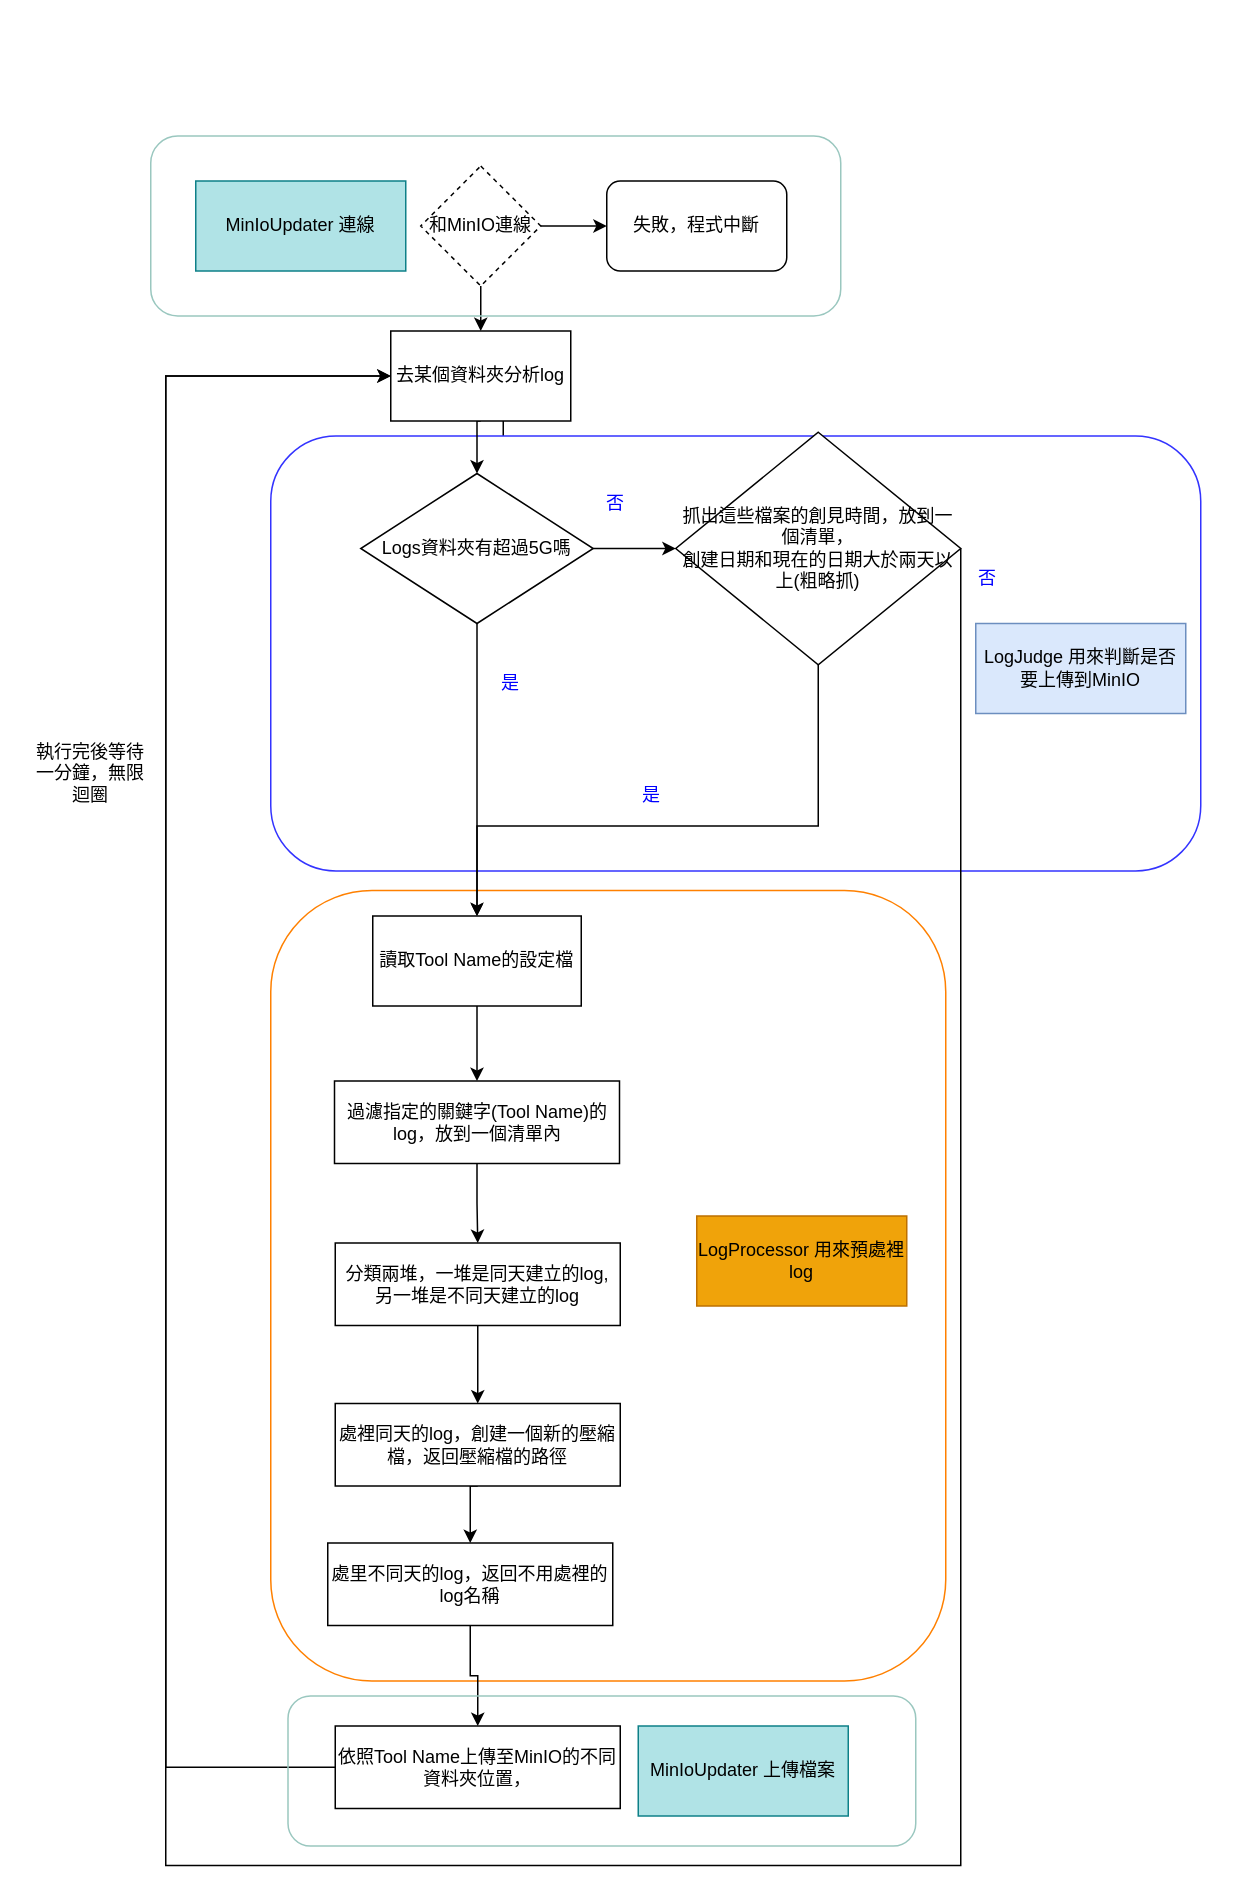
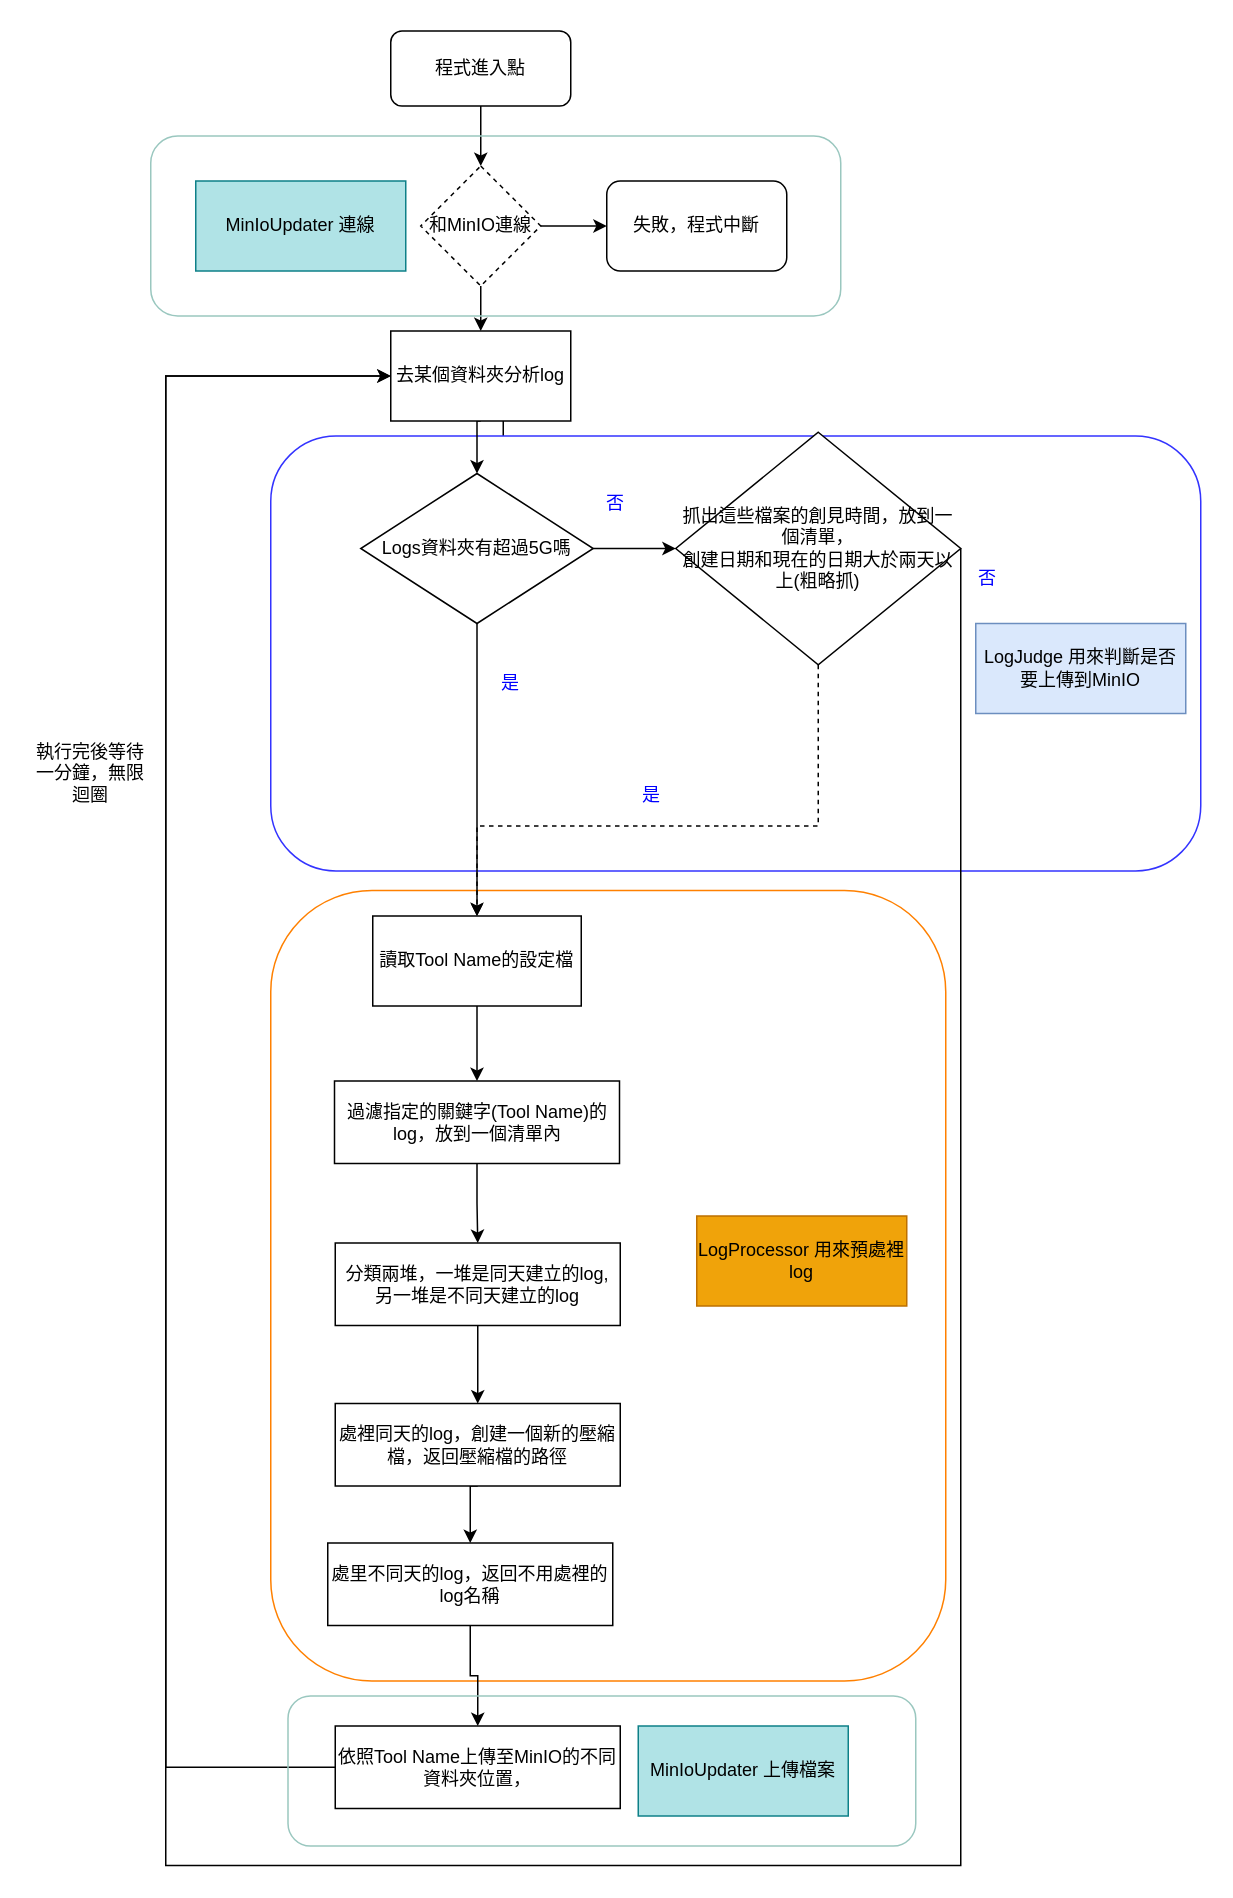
node "程式進入點": added
edge "程式進入點" -> "和MinIO連線": added
edge "抓出這些檔案的創見時間，放到一個清單，創建日期和現在的日期大於兩天以上(粗略抓)" -> "讀取Tool Name的設定檔": style solid -> dashed
